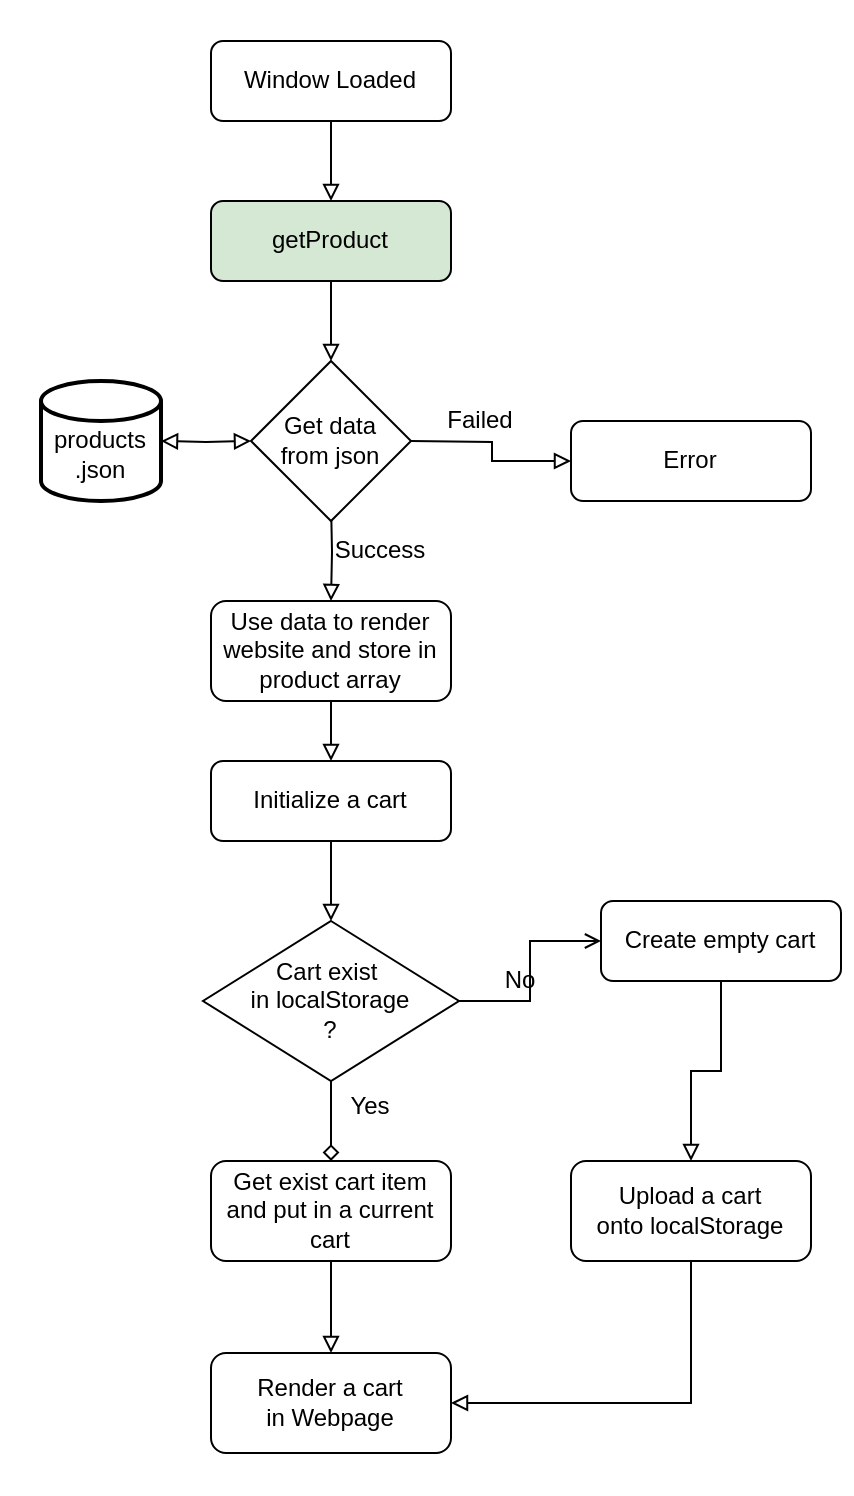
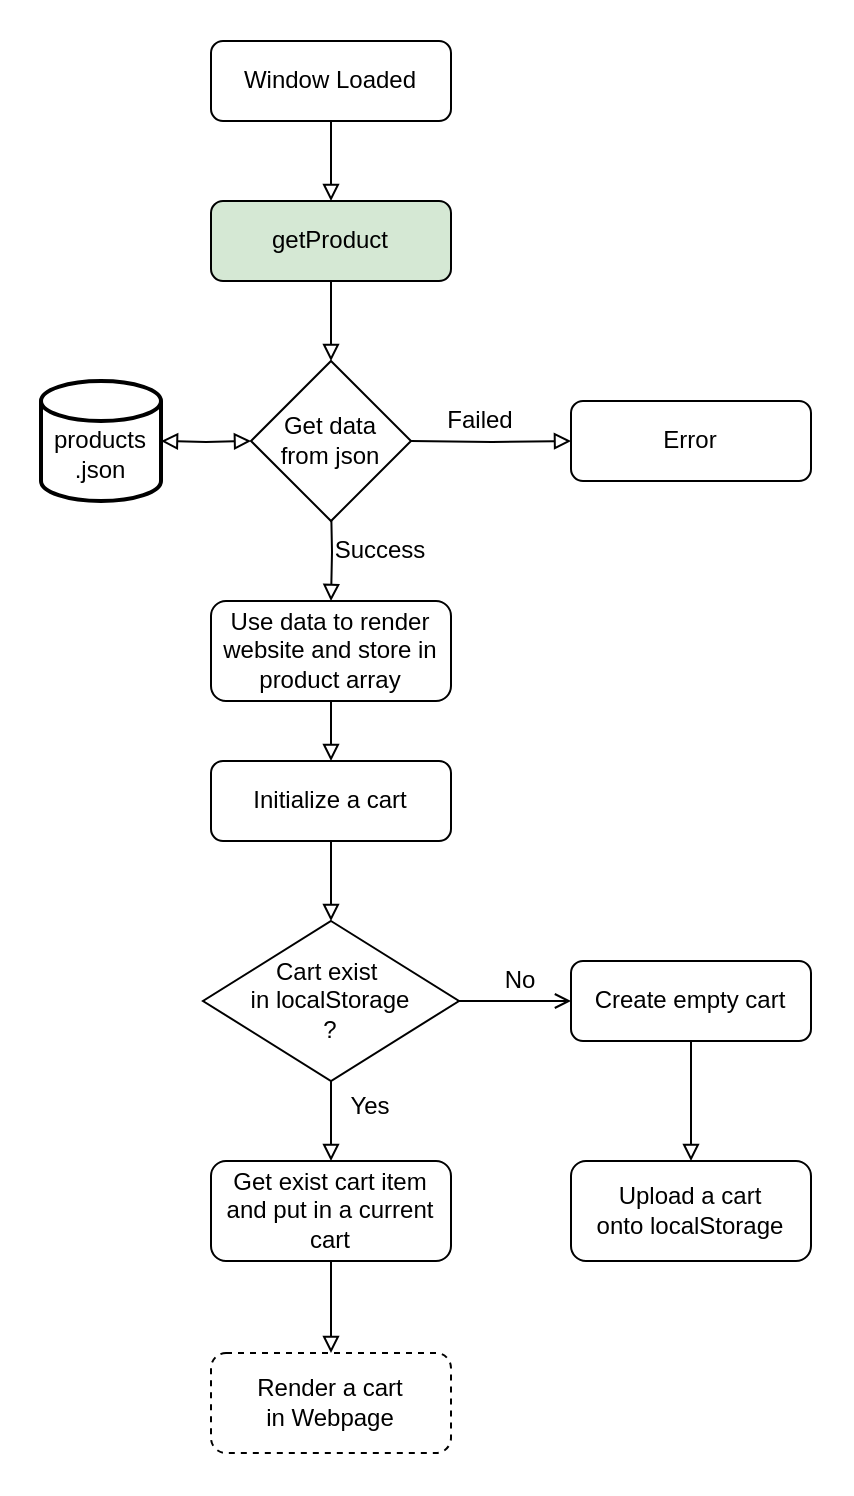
node "Error": moved (691, 461) -> (691, 441)
node "Create empty cart": moved (721, 941) -> (691, 1001)
edge "Cart exist in localStorage ?" -> "Get exist cart item and put in a current cart": arrowhead diamond -> block
node "Render a cart in Webpage": style solid -> dashed
edge "Upload a cart onto localStorage" -> "Render a cart in Webpage": removed
